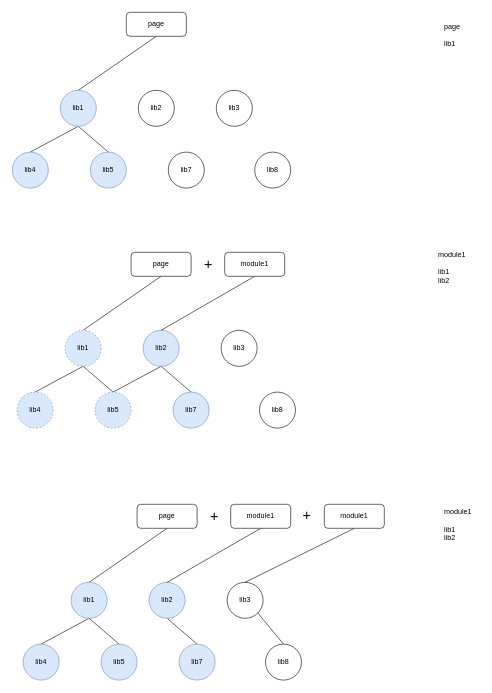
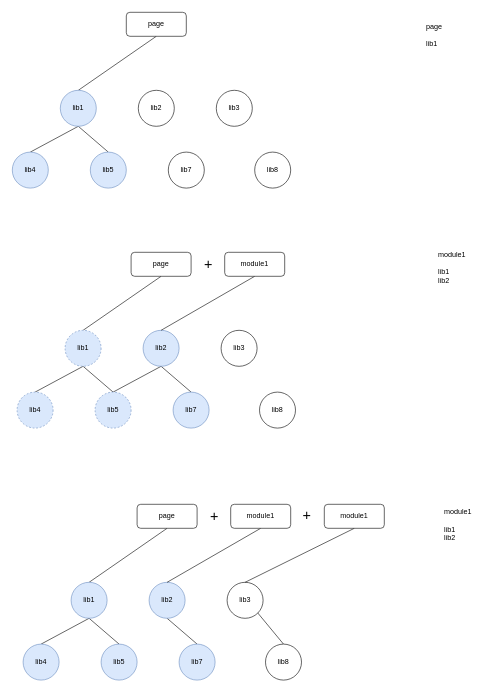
node "page lib1": moved (455, 33) -> (437, 33)
